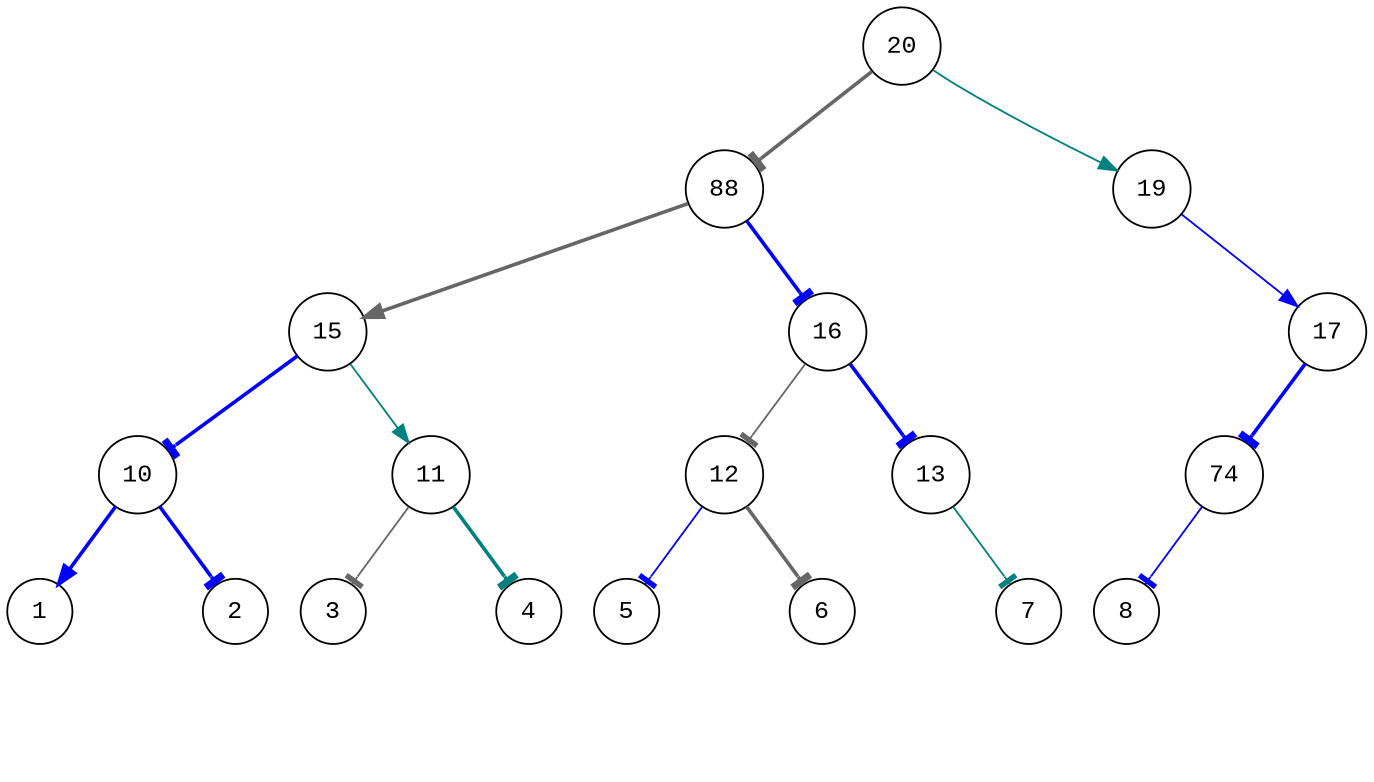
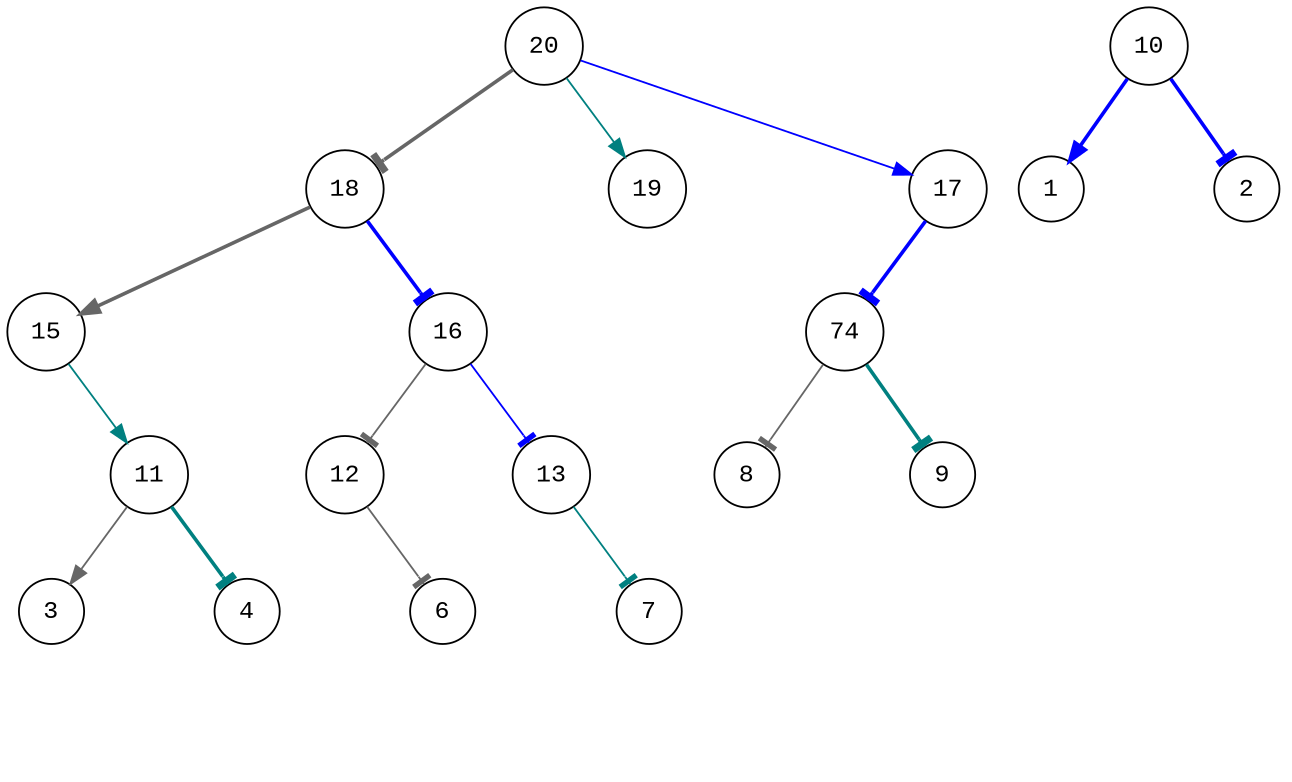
node "88": label "88" -> "18"
edge "19" -> "17": now "20" -> "17"
edge "15" -> "10": removed
edge "16" -> "13": style bold -> solid
node "9": added
edge "11" -> "3": arrowhead tee -> normal
edge "12" -> "6": style bold -> solid
edge "74" -> "8": color blue -> gray40
node "5": removed
